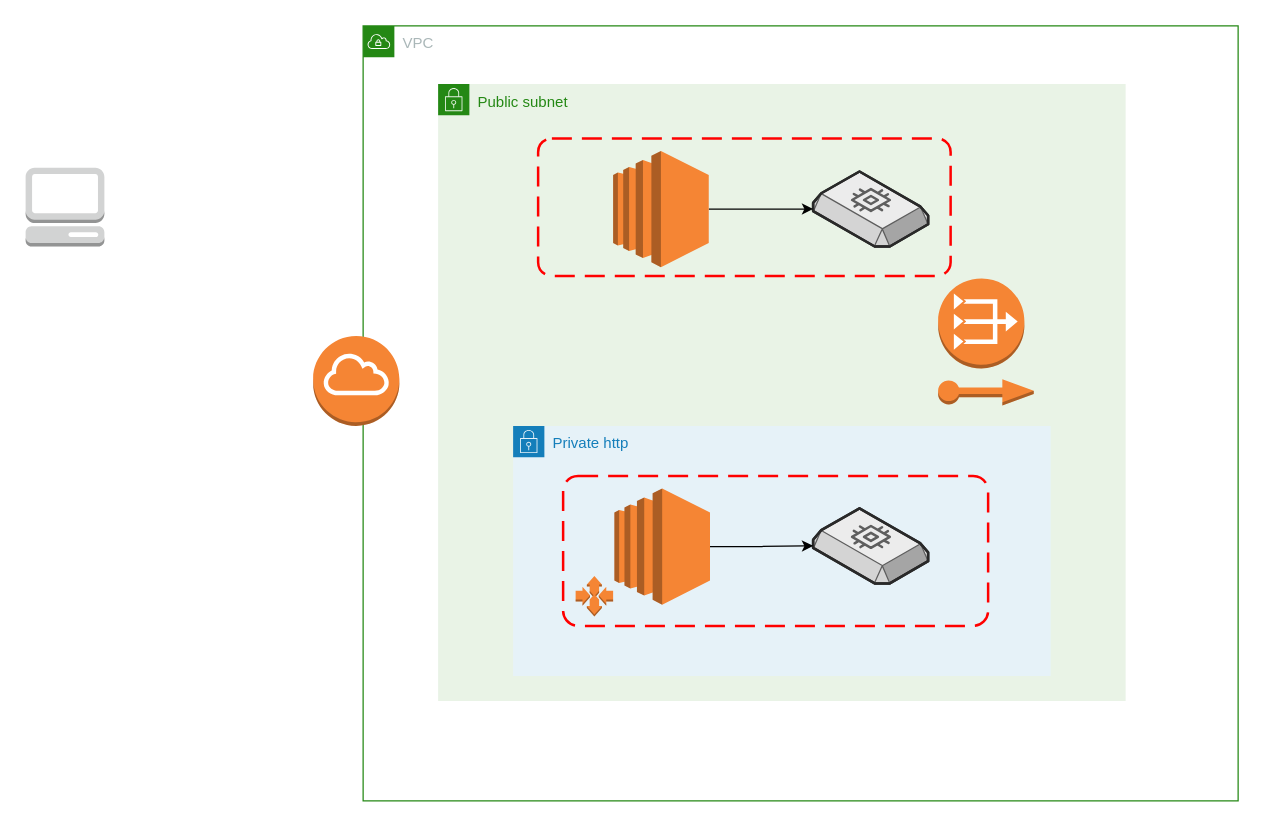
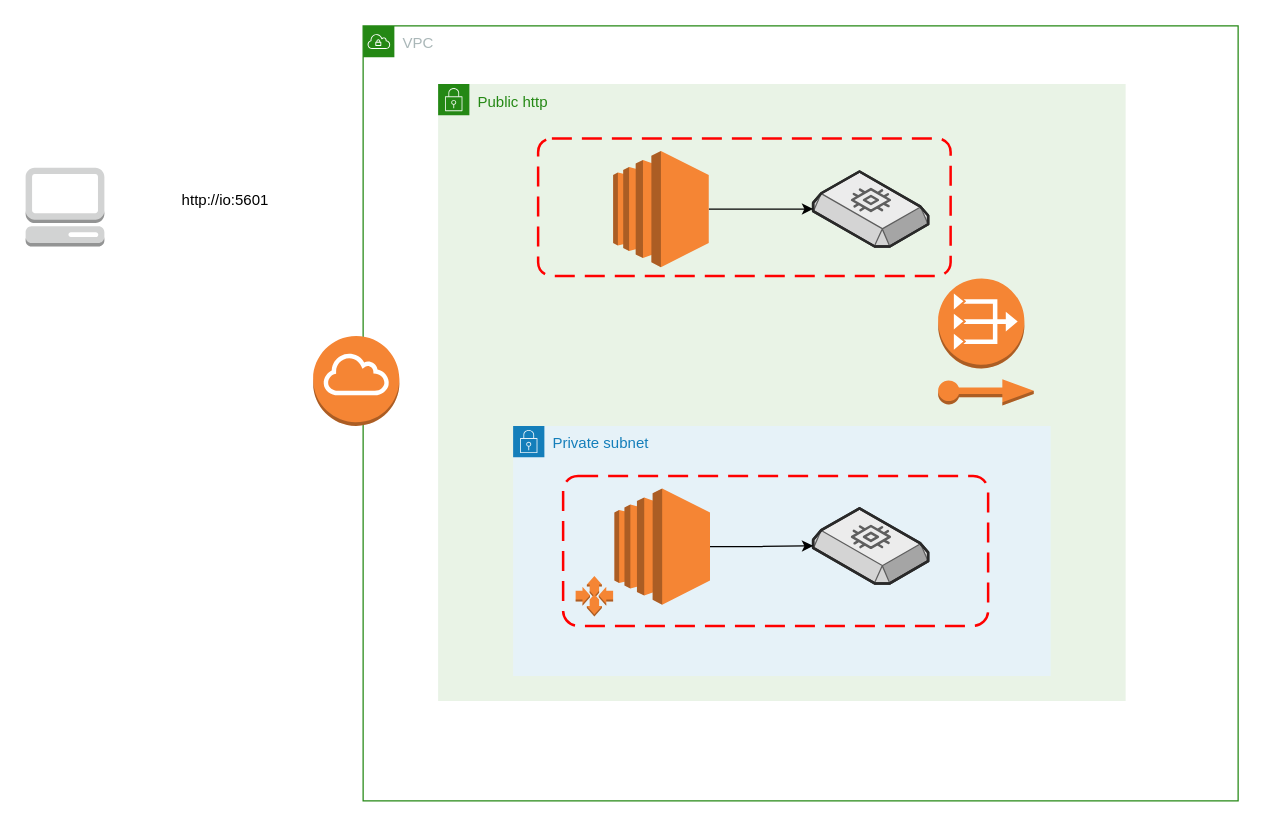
node "Public subnet": label "Public subnet" -> "Public http"
node "http://io:5601": added
node "Private http": label "Private http" -> "Private subnet"
